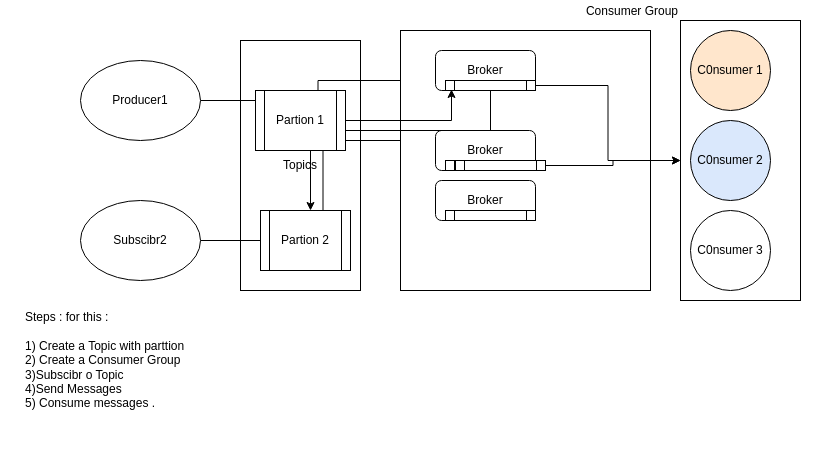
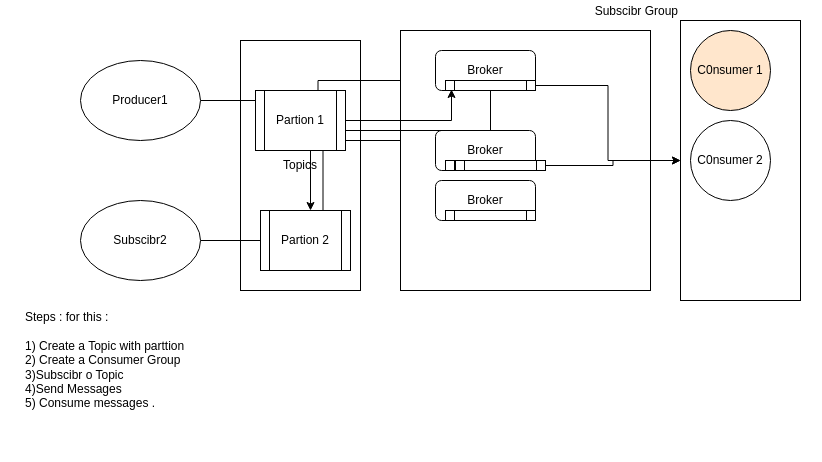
node "Consumer Group": label "Consumer Group" -> "Subscibr Group"
node "C0nsumer 2": fillcolor #dae8fc -> #ffffff
node "C0nsumer 3": removed
